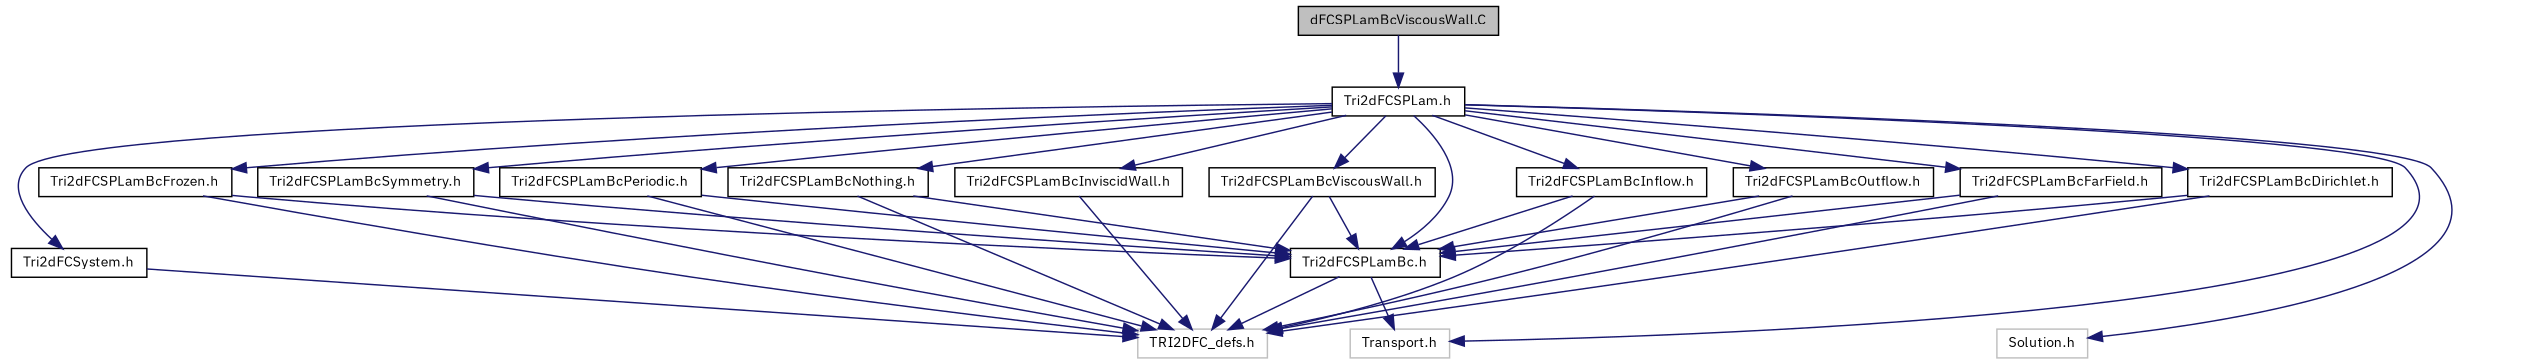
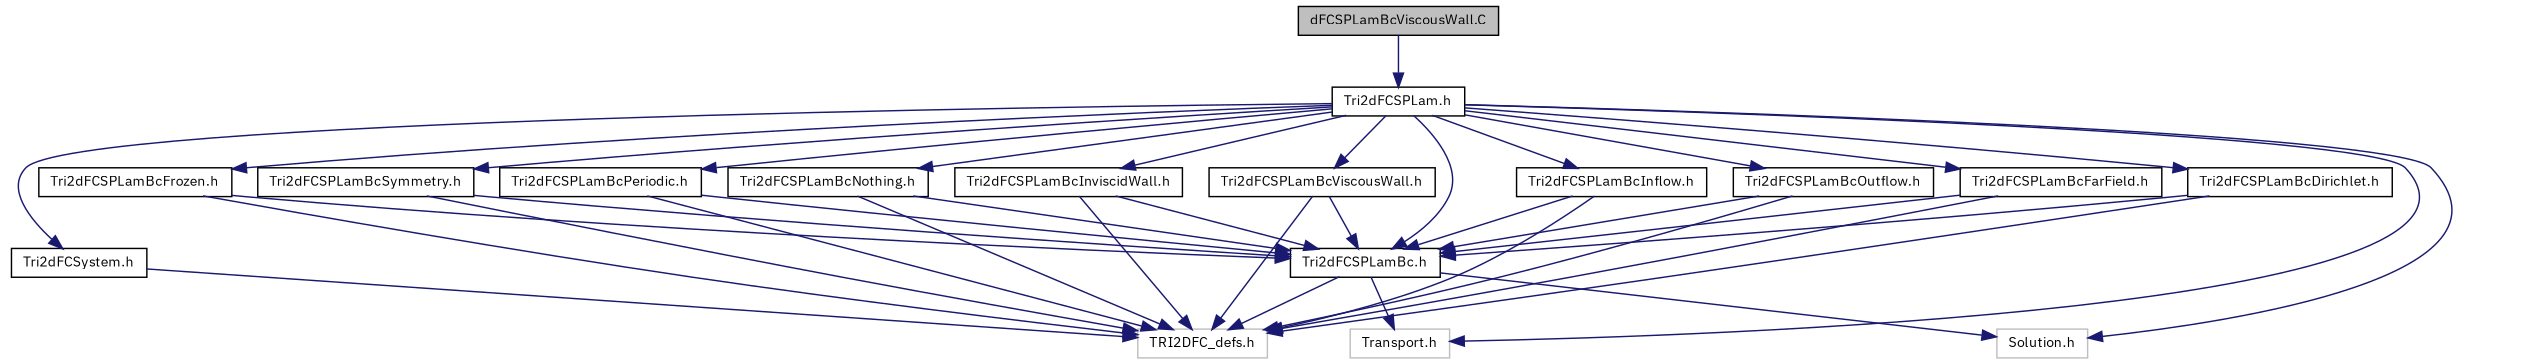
edge "Tri2dFCSPLamBcInviscidWall.h" -> "Tri2dFCSPLamBc.h": added
edge "Tri2dFCSPLamBc.h" -> "Solution.h": added
